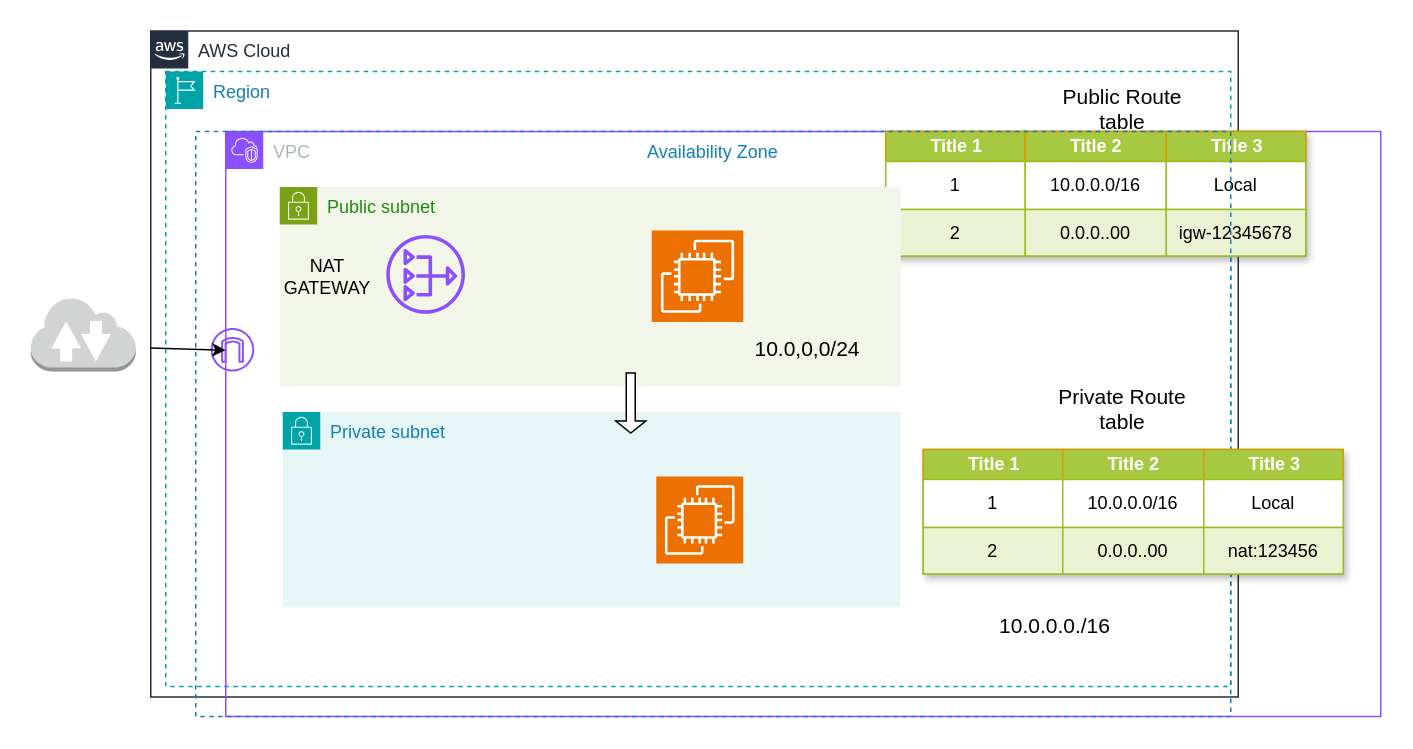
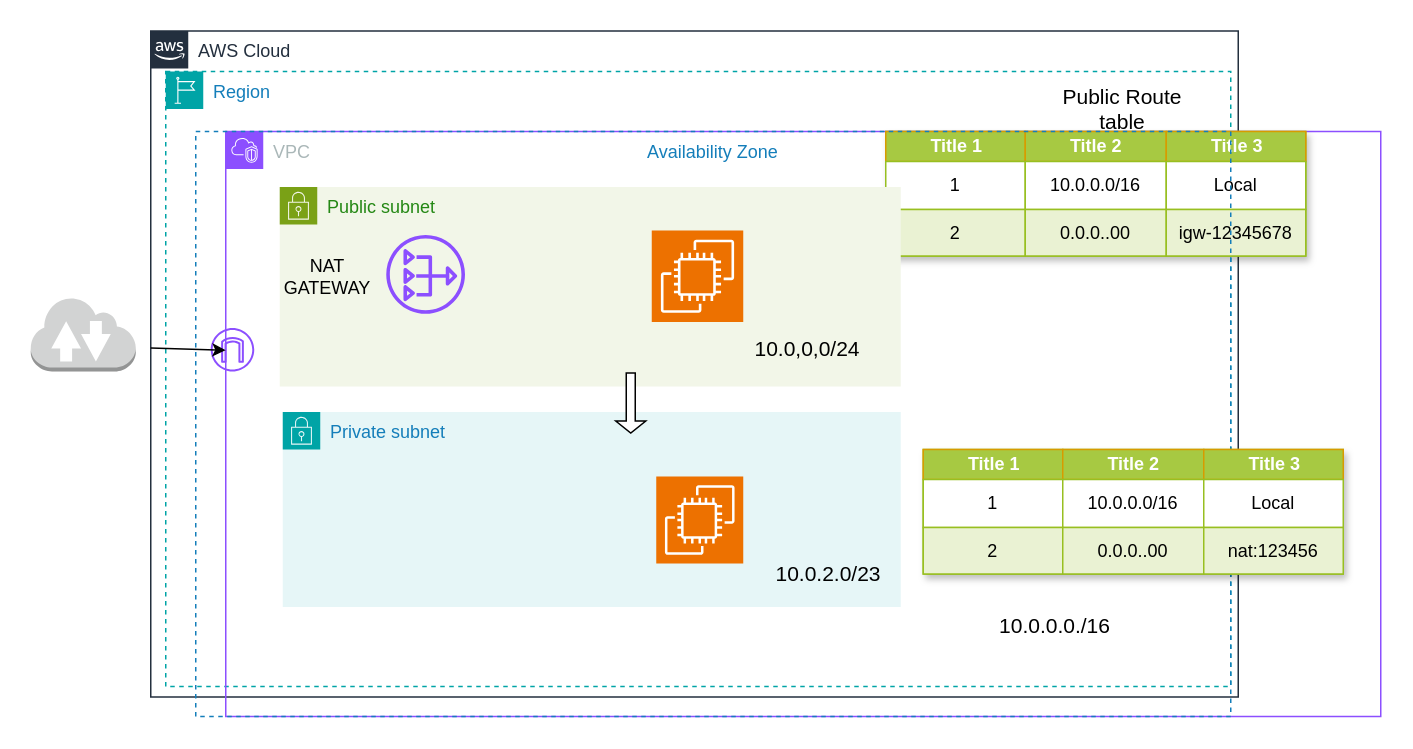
node "Private Route table": removed
node "10.0.2.0/23": added
